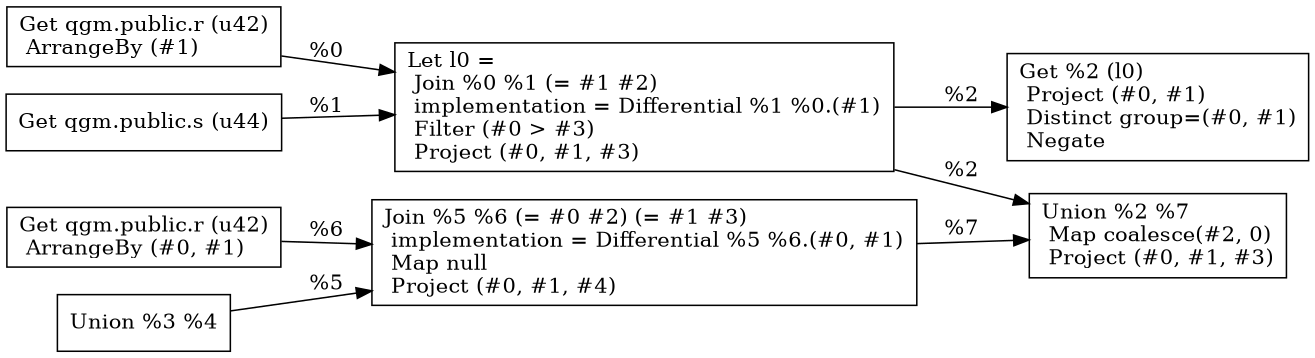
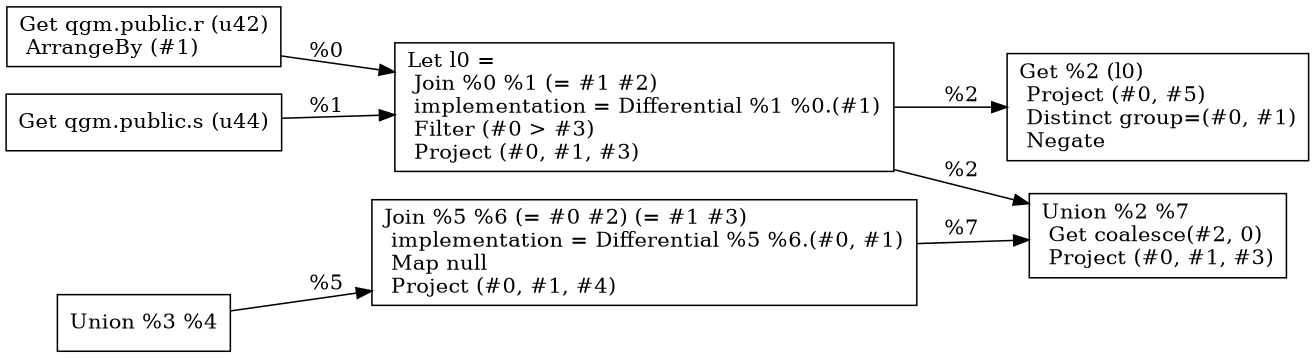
node "Get %2 (l0) Project (#0, #1) Distinct group=(#0, #1) Negate": label "Get %2 (l0) Project (#0, #1) Distinct group=(#0, #1) Negate" -> "Get %2 (l0) Project (#0, #5) Distinct group=(#0, #1) Negate"
node "Union %2 %7 Map coalesce(#2, 0) Project (#0, #1, #3)": label "Union %2 %7 Map coalesce(#2, 0) Project (#0, #1, #3)" -> "Union %2 %7 Get coalesce(#2, 0) Project (#0, #1, #3)"
node "Get qgm.public.r (u42) ArrangeBy (#0, #1)": removed
